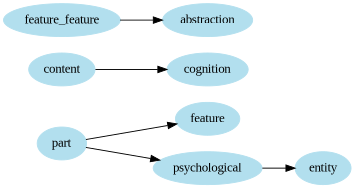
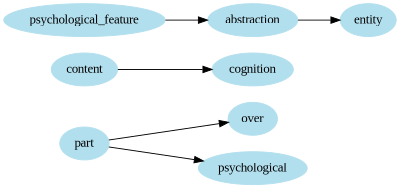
node "feature_feature": label "feature_feature" -> "psychological_feature"
node "feature": label "feature" -> "over"
edge "psychological" -> "entity": now "abstraction" -> "entity"
